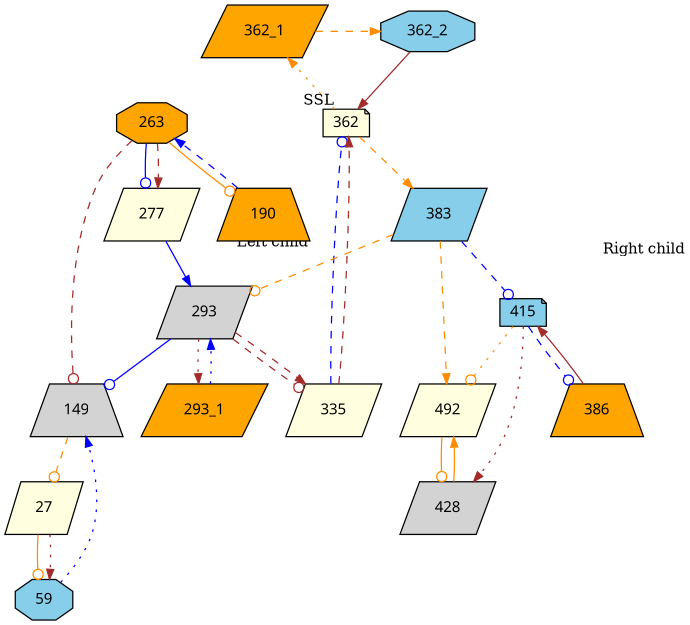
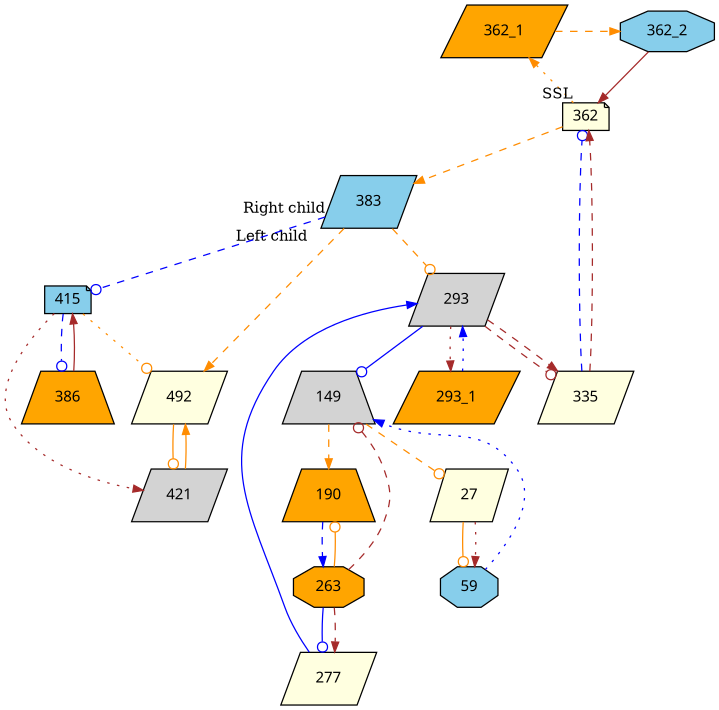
edge "149" -> "190": added
node "428": label "428" -> "421"
